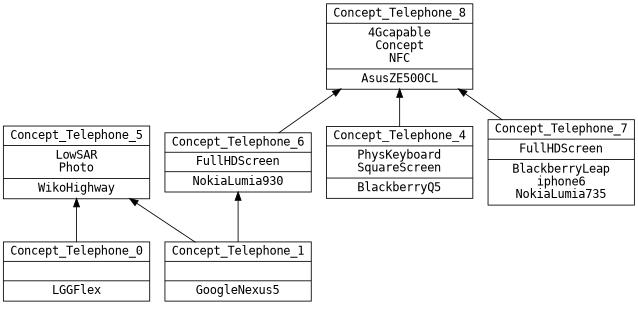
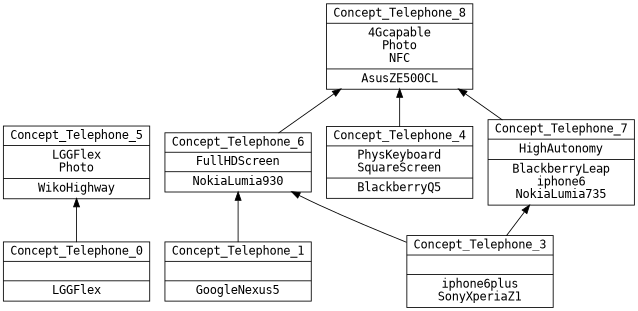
node "Concept_Telephone_8": text "Concept" -> "Photo"
node "Concept_Telephone_7": text "FullHDScreen" -> "HighAutonomy"
node "Concept_Telephone_5": text "LowSAR" -> "LGGFlex"
edge "Concept_Telephone_1" -> "Concept_Telephone_5": removed
node "Concept_Telephone_3": added
